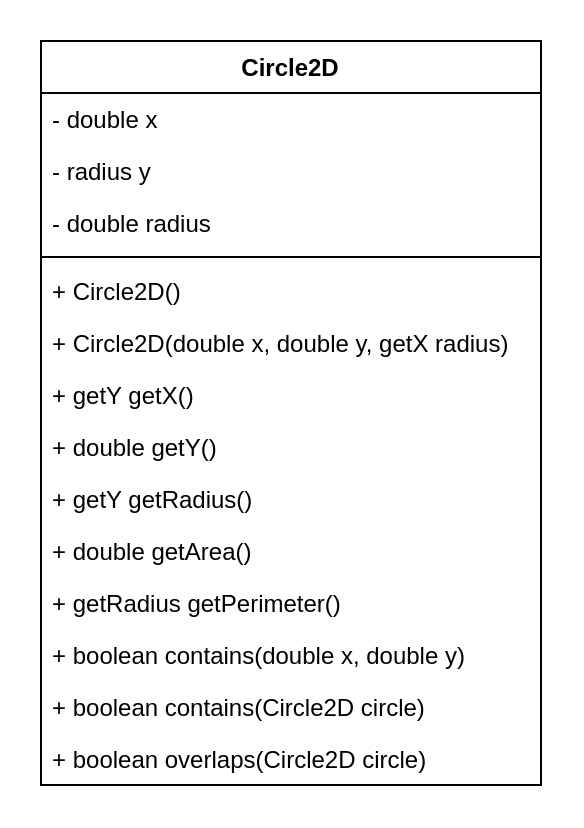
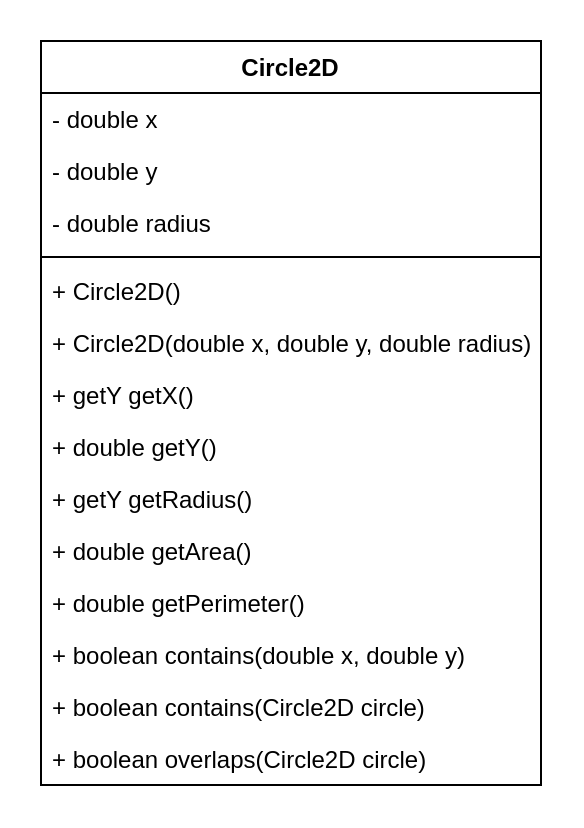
node "- radius y": label "- radius y" -> "- double y"
node "+ Circle2D(double x, double y, getX radius)": label "+ Circle2D(double x, double y, getX radius)" -> "+ Circle2D(double x, double y, double radius)"
node "+ getRadius getPerimeter()": label "+ getRadius getPerimeter()" -> "+ double getPerimeter()"
